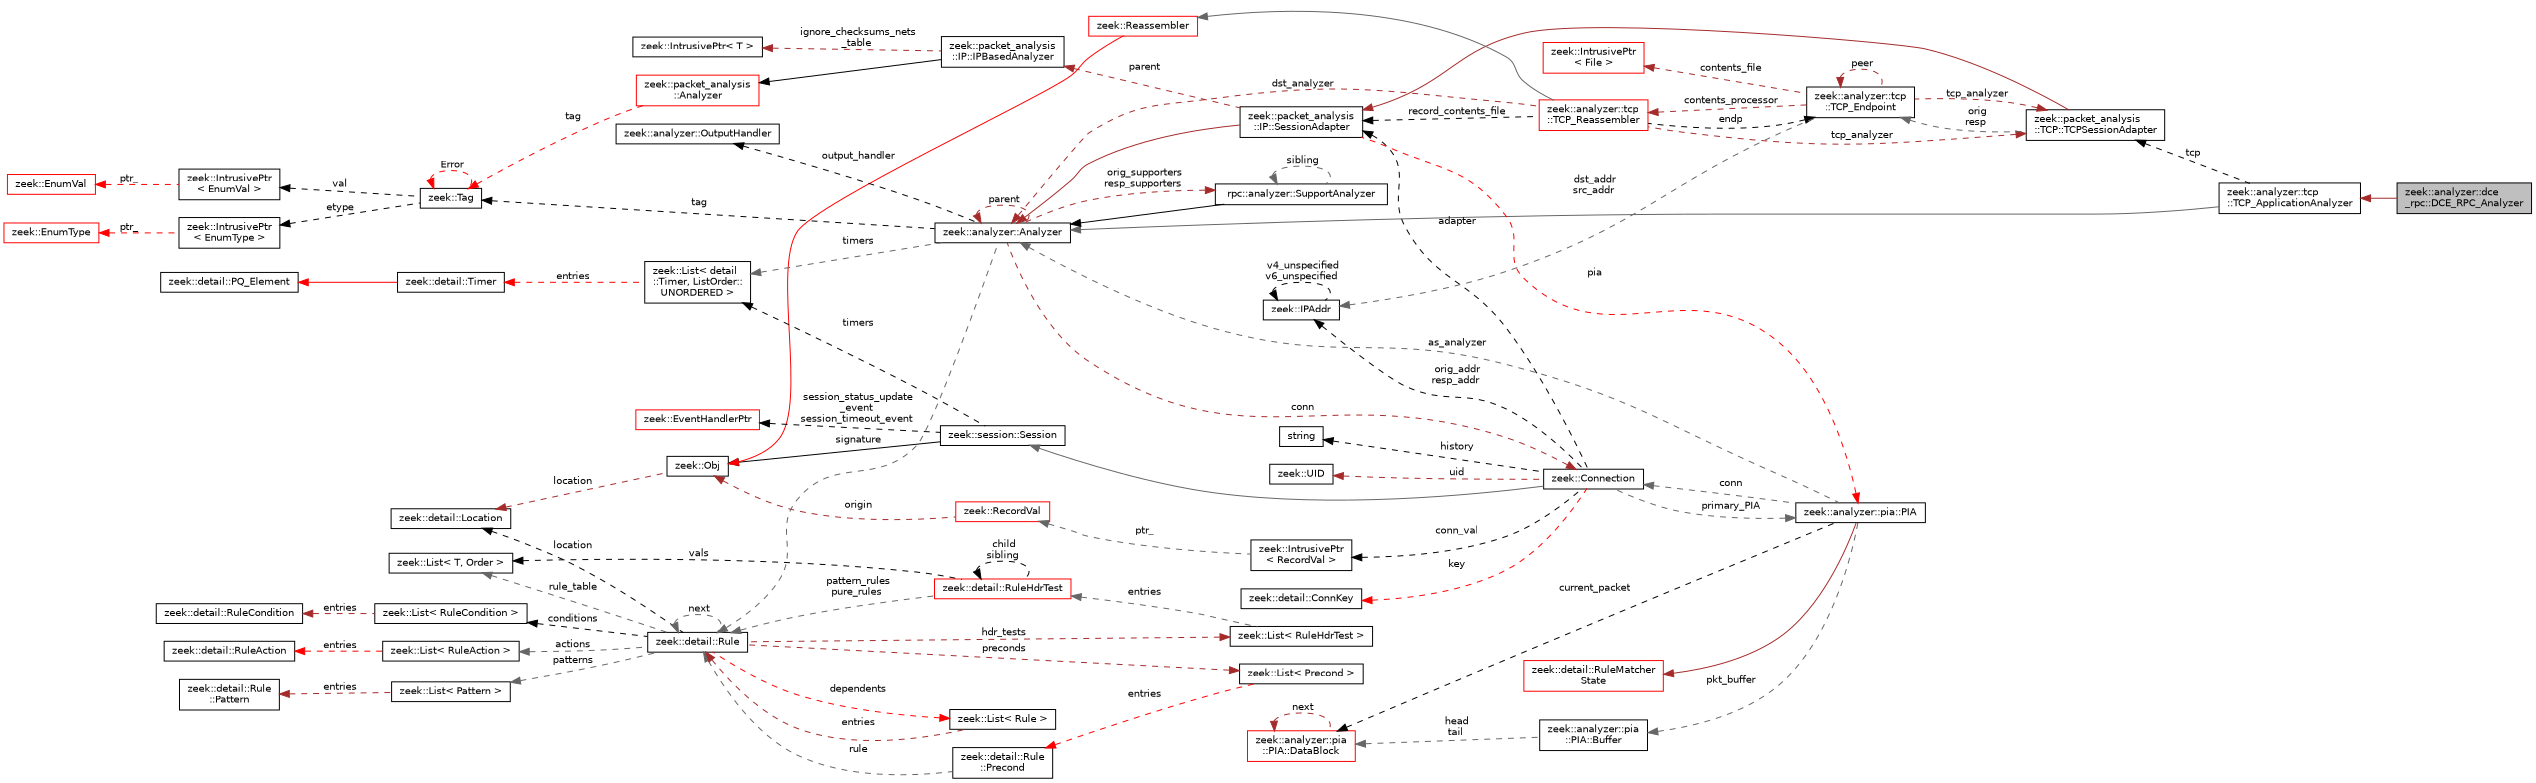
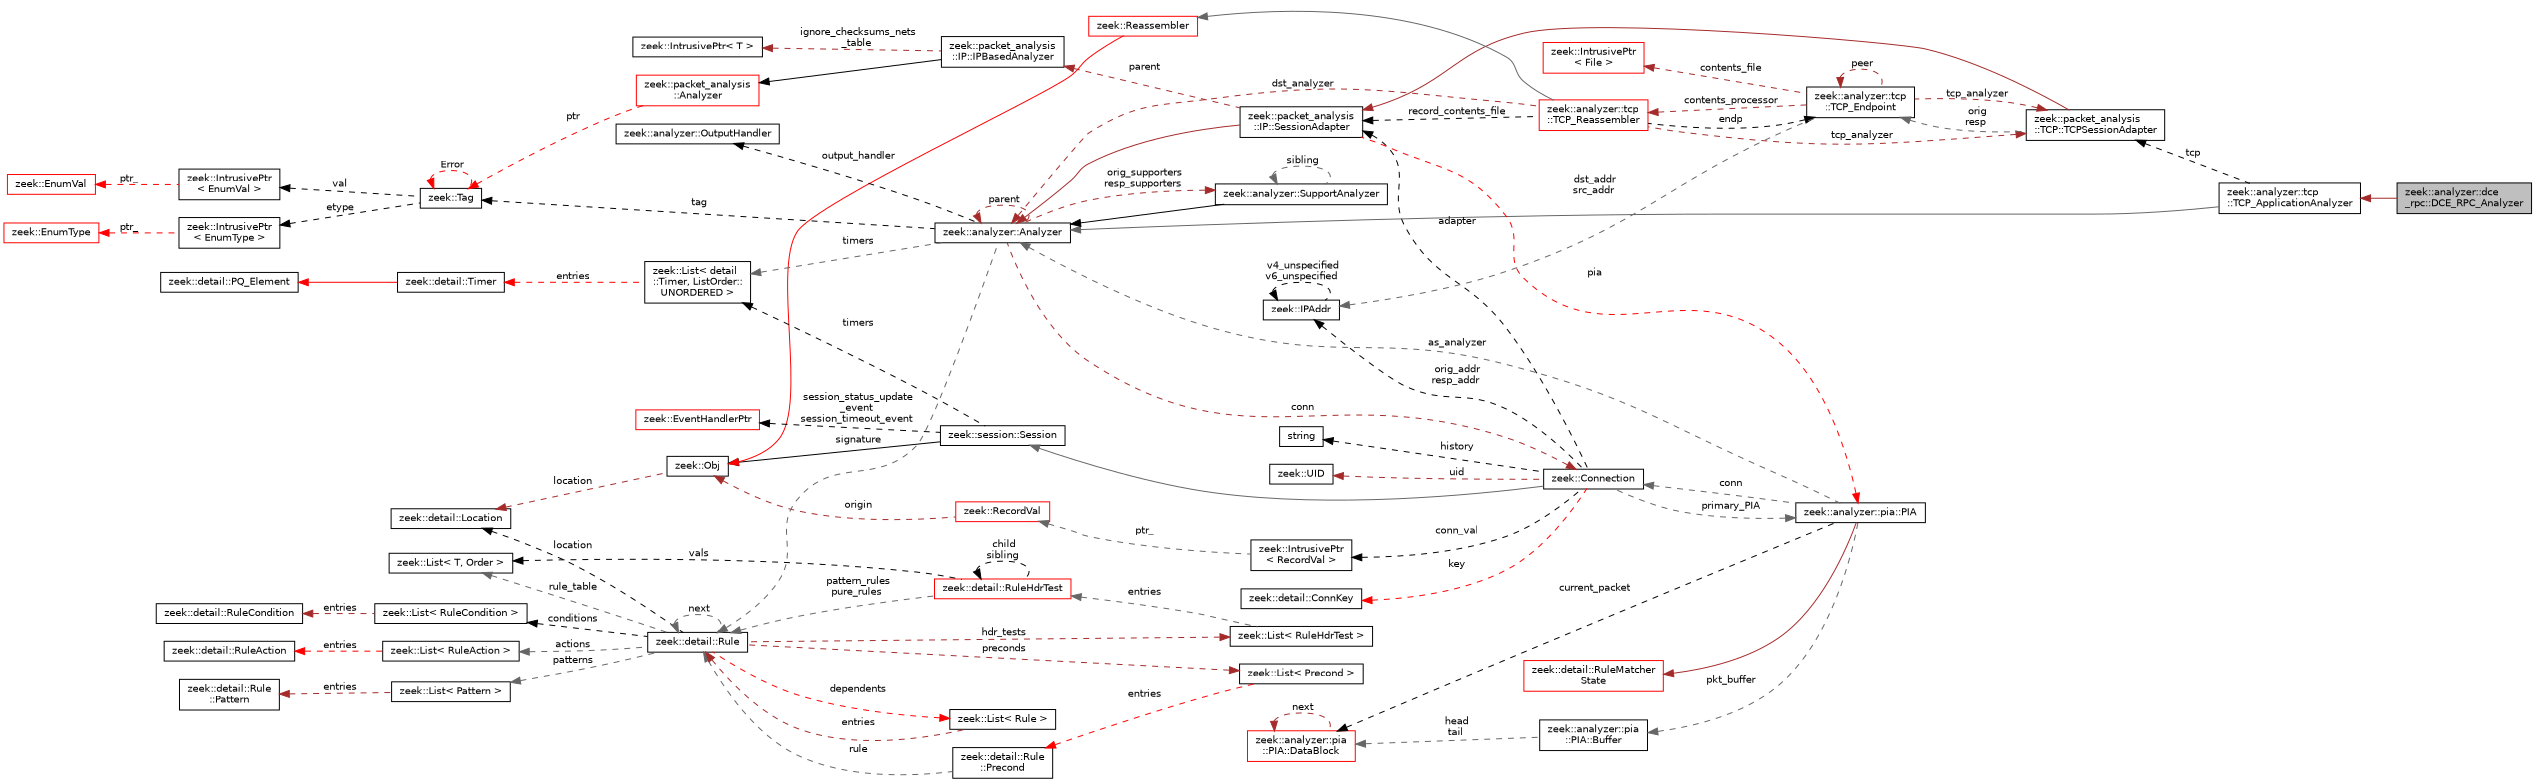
edge "zeek::packet_analysis ::Analyzer" -> "zeek::Tag": label " tag" -> " ptr"
node "rpc::analyzer::SupportAnalyzer": label "rpc::analyzer::SupportAnalyzer" -> "zeek::analyzer::SupportAnalyzer"
